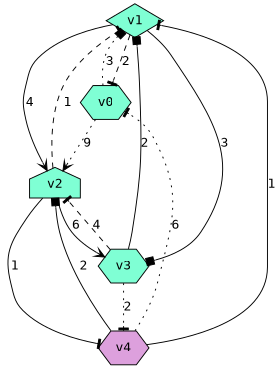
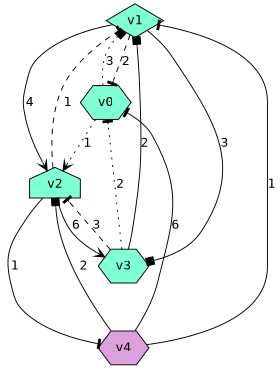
edge "v0" -> "v2": label "9" -> "1"
edge "v4" -> "v0": style dotted -> solid
edge "v3" -> "v2": label "4" -> "3"
edge "v3" -> "v4": now "v3" -> "v0"
